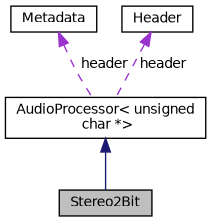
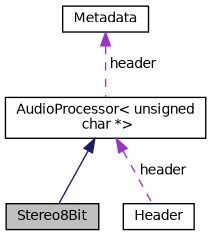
edge "AudioProcessor< unsigned char *>" -> "Header": reversed
node "Stereo2Bit": label "Stereo2Bit" -> "Stereo8Bit"
